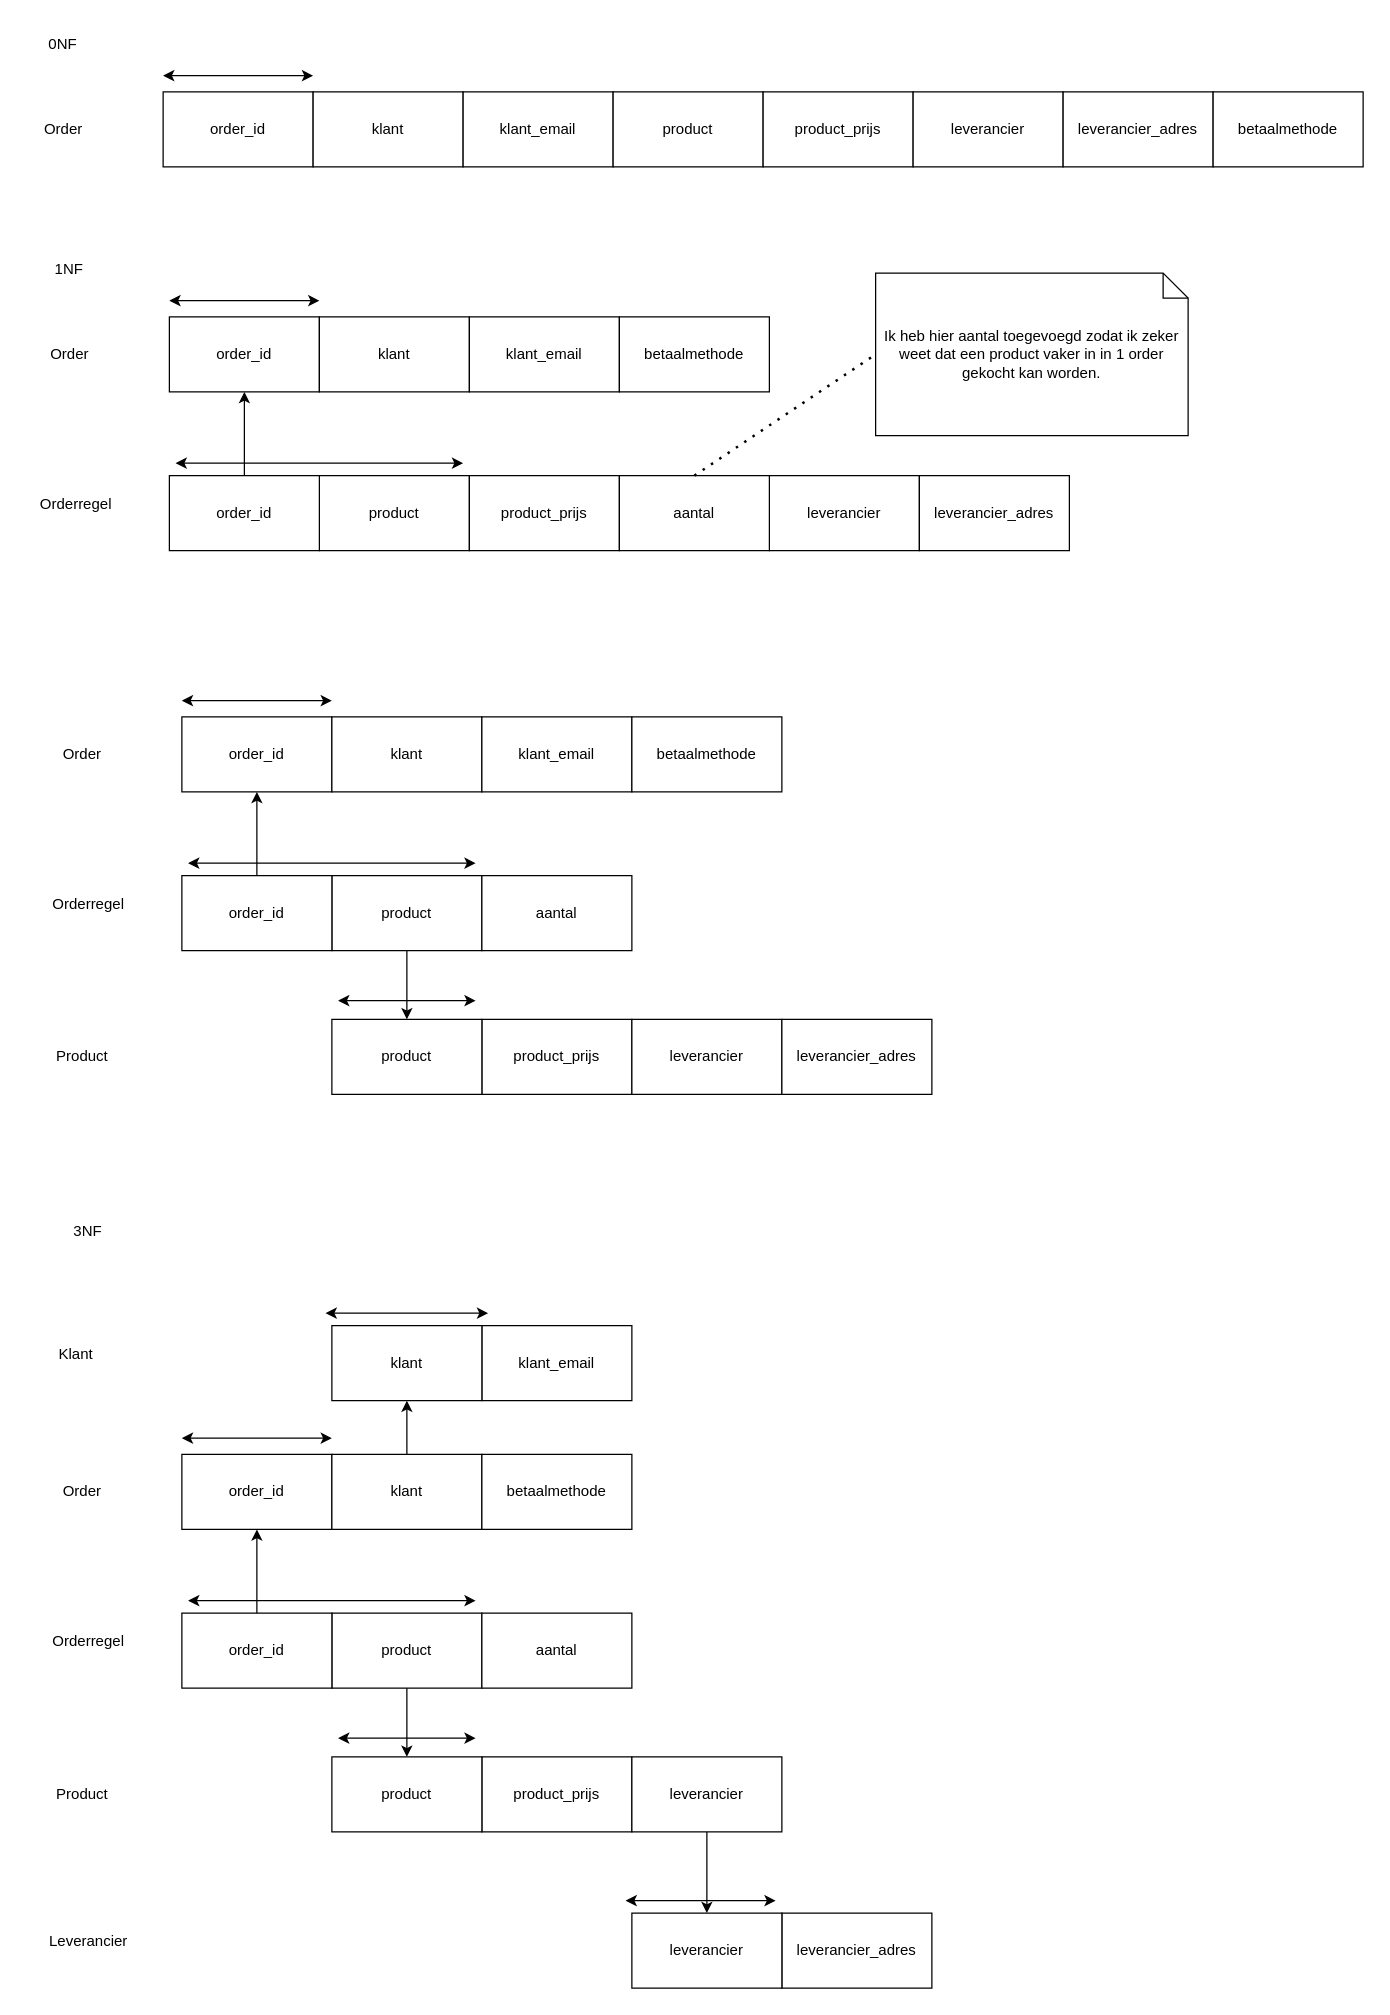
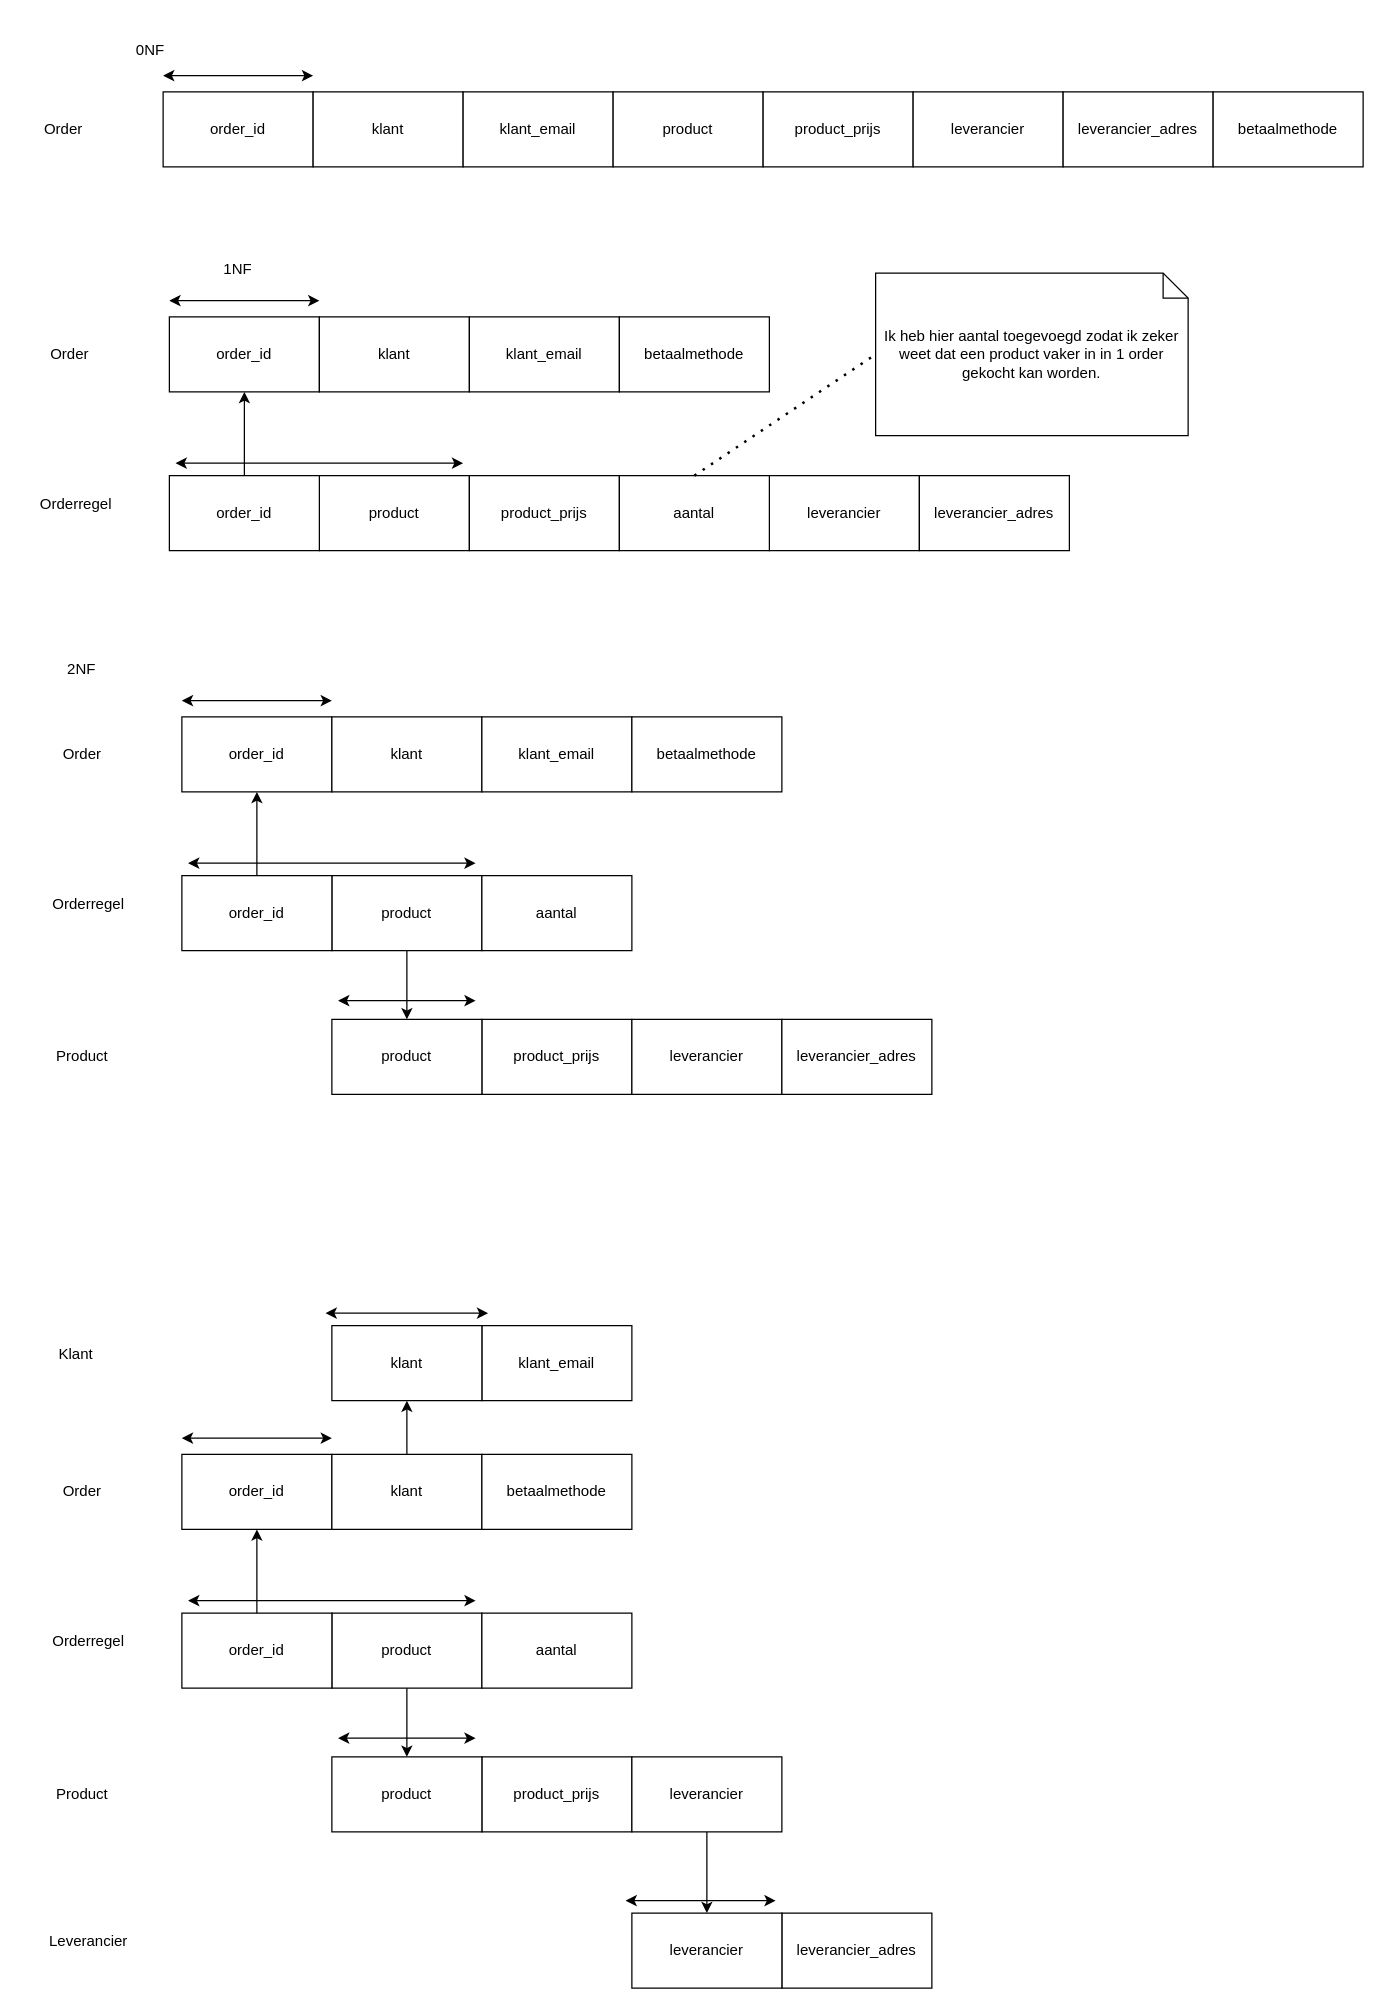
node "0NF": moved (63, 44) -> (151, 51)
node "1NF": moved (69, 269) -> (238, 269)
node "2NF": added
node "3NF": removed
